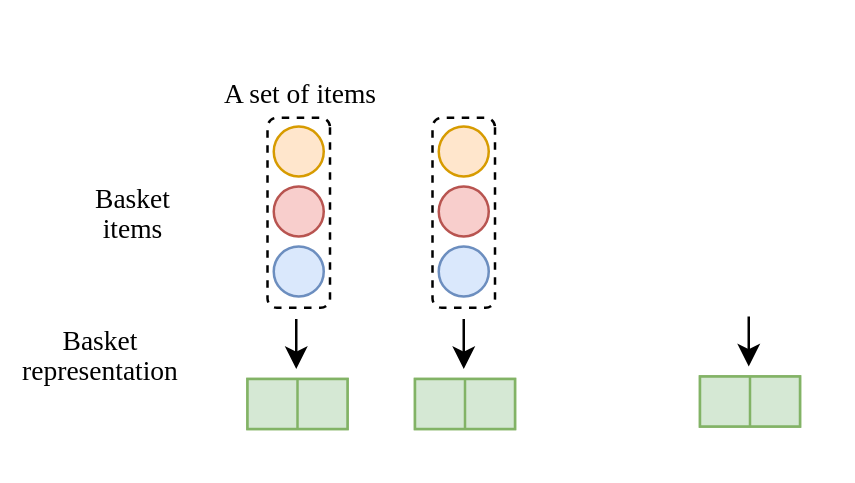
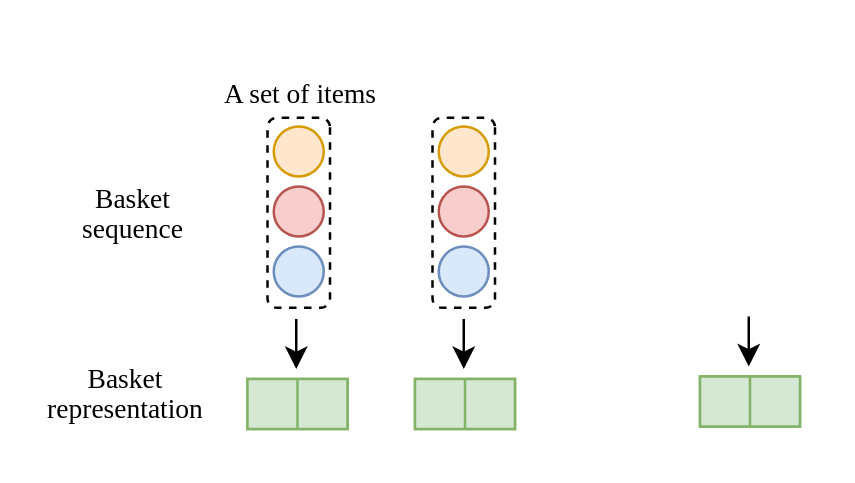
node "Basket items": label "Basket items" -> "Basket sequence"
node "Basket representation": moved (101, 354) -> (126, 391)
